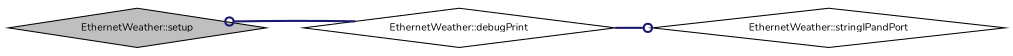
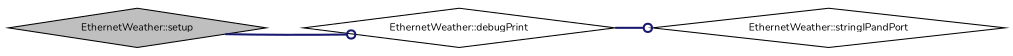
edge "EthernetWeather::debugPrint" -> "EthernetWeather::setup": reversed
